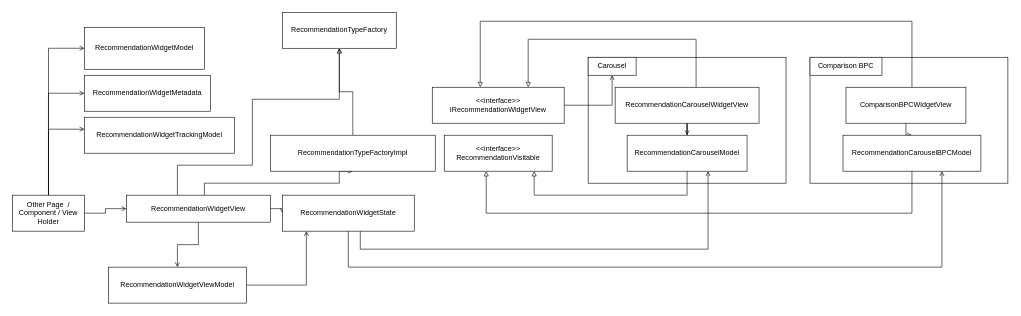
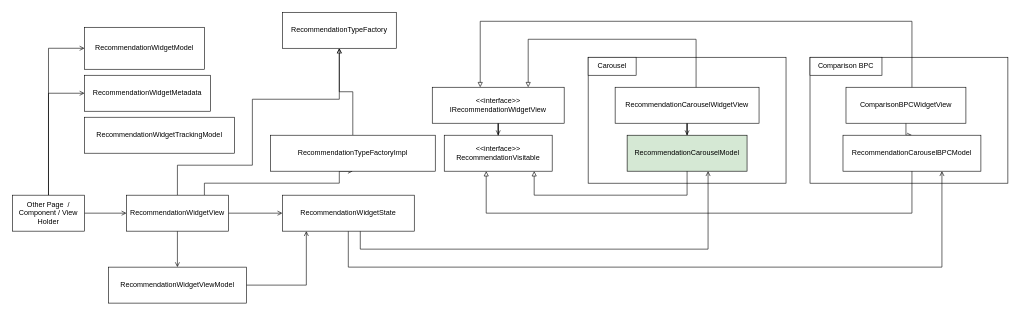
edge "<<interface>> IRecommendationWidgetView" -> "Carousel": now "<<interface>> IRecommendationWidgetView" -> "<<interface>> RecommendationVisitable"
edge "Other Page / Component / View Holder" -> "RecommendationWidgetTrackingModel": removed
node "RecommendationCarouselModel": fillcolor #ffffff -> #d5e8d4
node "RecommendationWidgetView": size 144x27 -> 102x36
